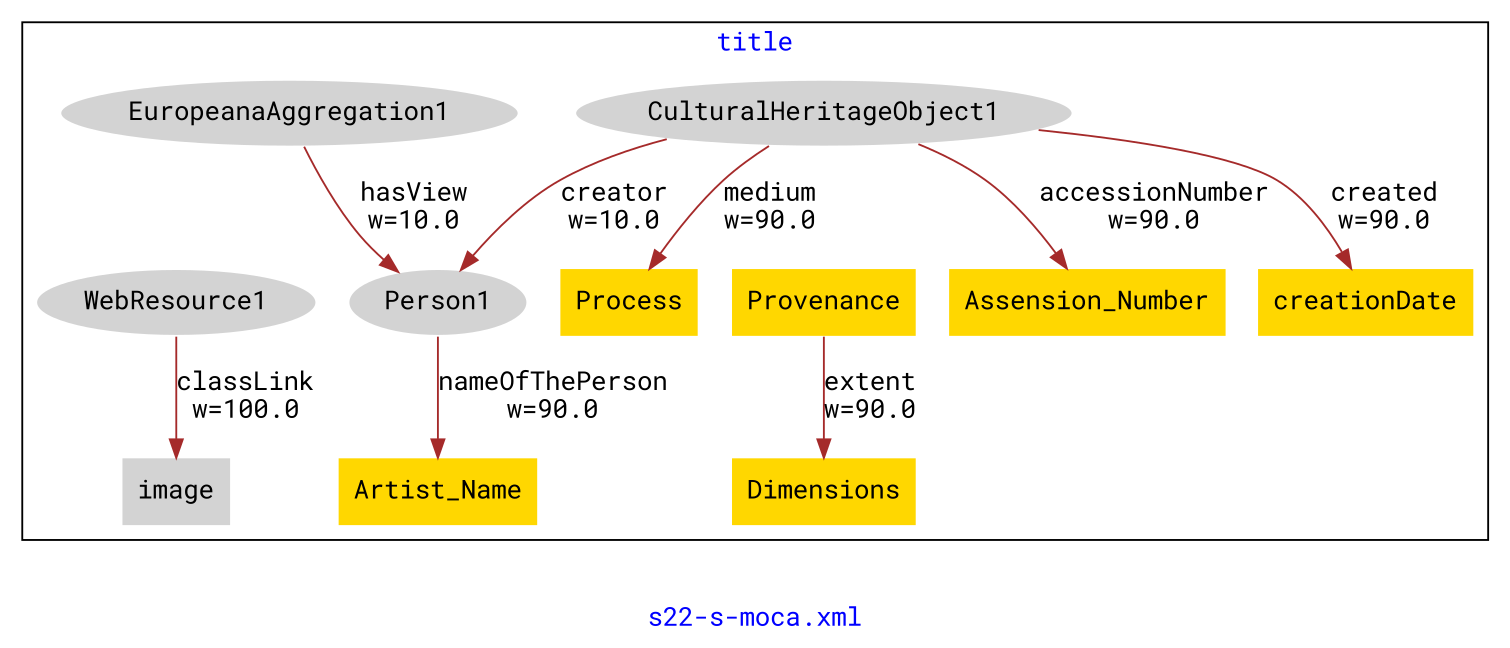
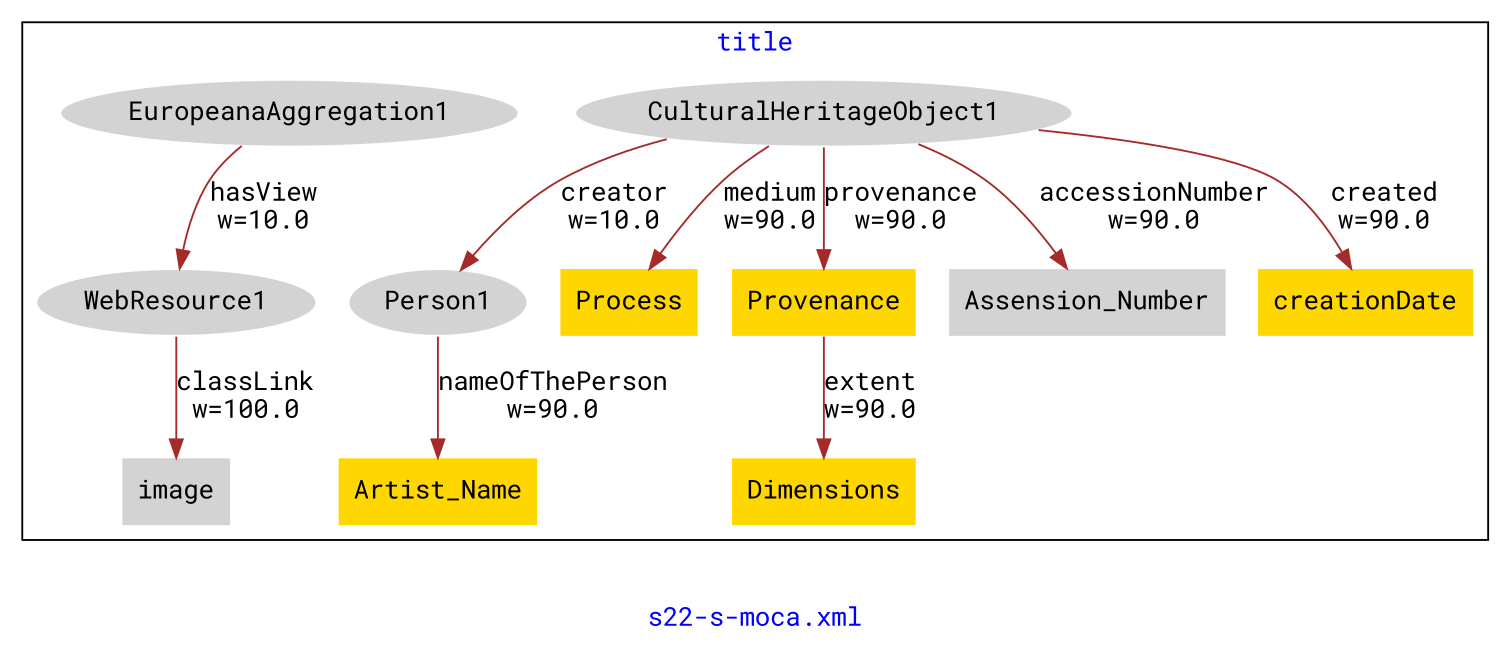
edge "CulturalHeritageObject1" -> "Provenance": added, label "provenance w=90.0"
edge "EuropeanaAggregation1" -> "Person1": now "EuropeanaAggregation1" -> "WebResource1"
node "Assension_Number": fillcolor gold -> lightgray
